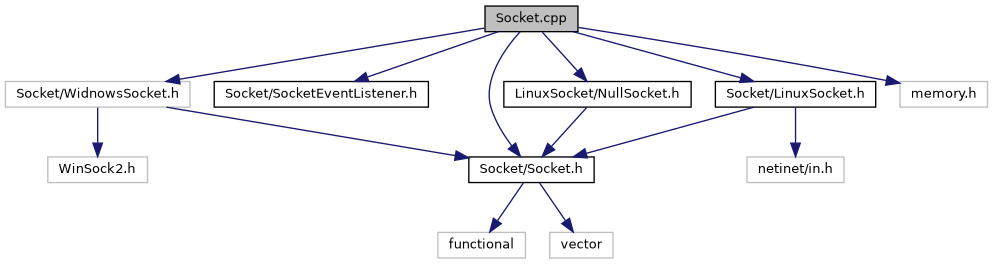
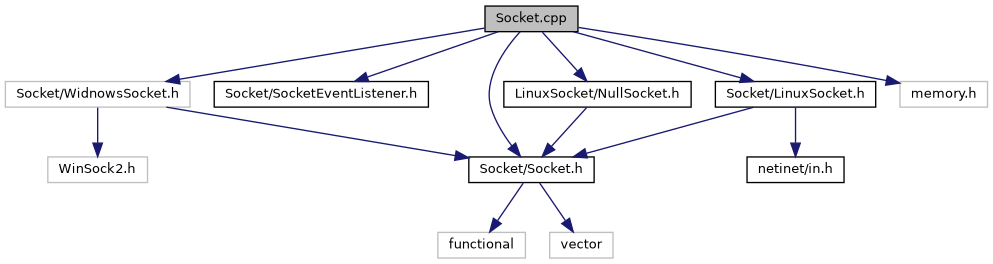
node "netinet/in.h": color grey75 -> black
